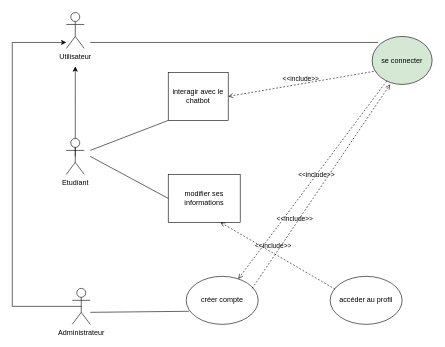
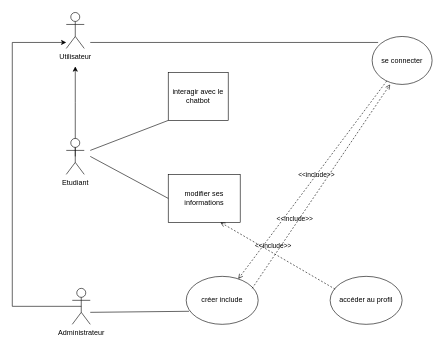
node "se connecter": fillcolor #d5e8d4 -> #ffffff
edge "se connecter" -> "interagir avec le chatbot": removed, label "<<include>>"
node "créer compte": label "créer compte" -> "créer include"
